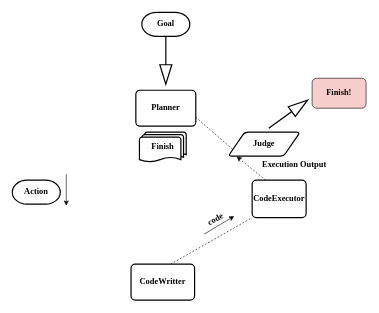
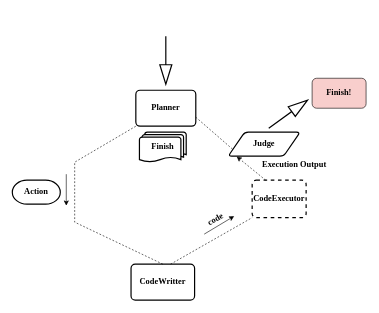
node "Goal": removed
node "CodeExecutor": style solid -> dashed
edge "CodeWritter" -> "Planner": added
